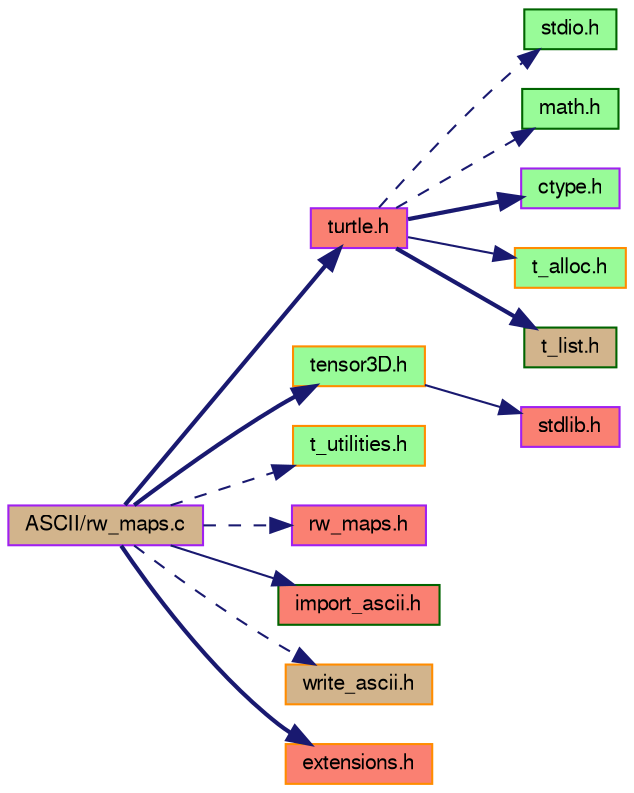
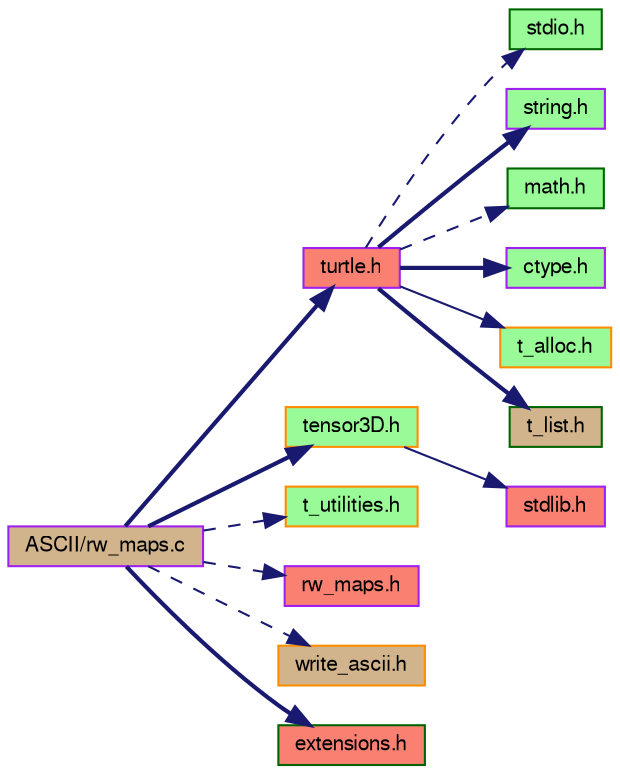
node "string.h": added
node "import_ascii.h": removed
node "extensions.h": color darkorange -> darkgreen
